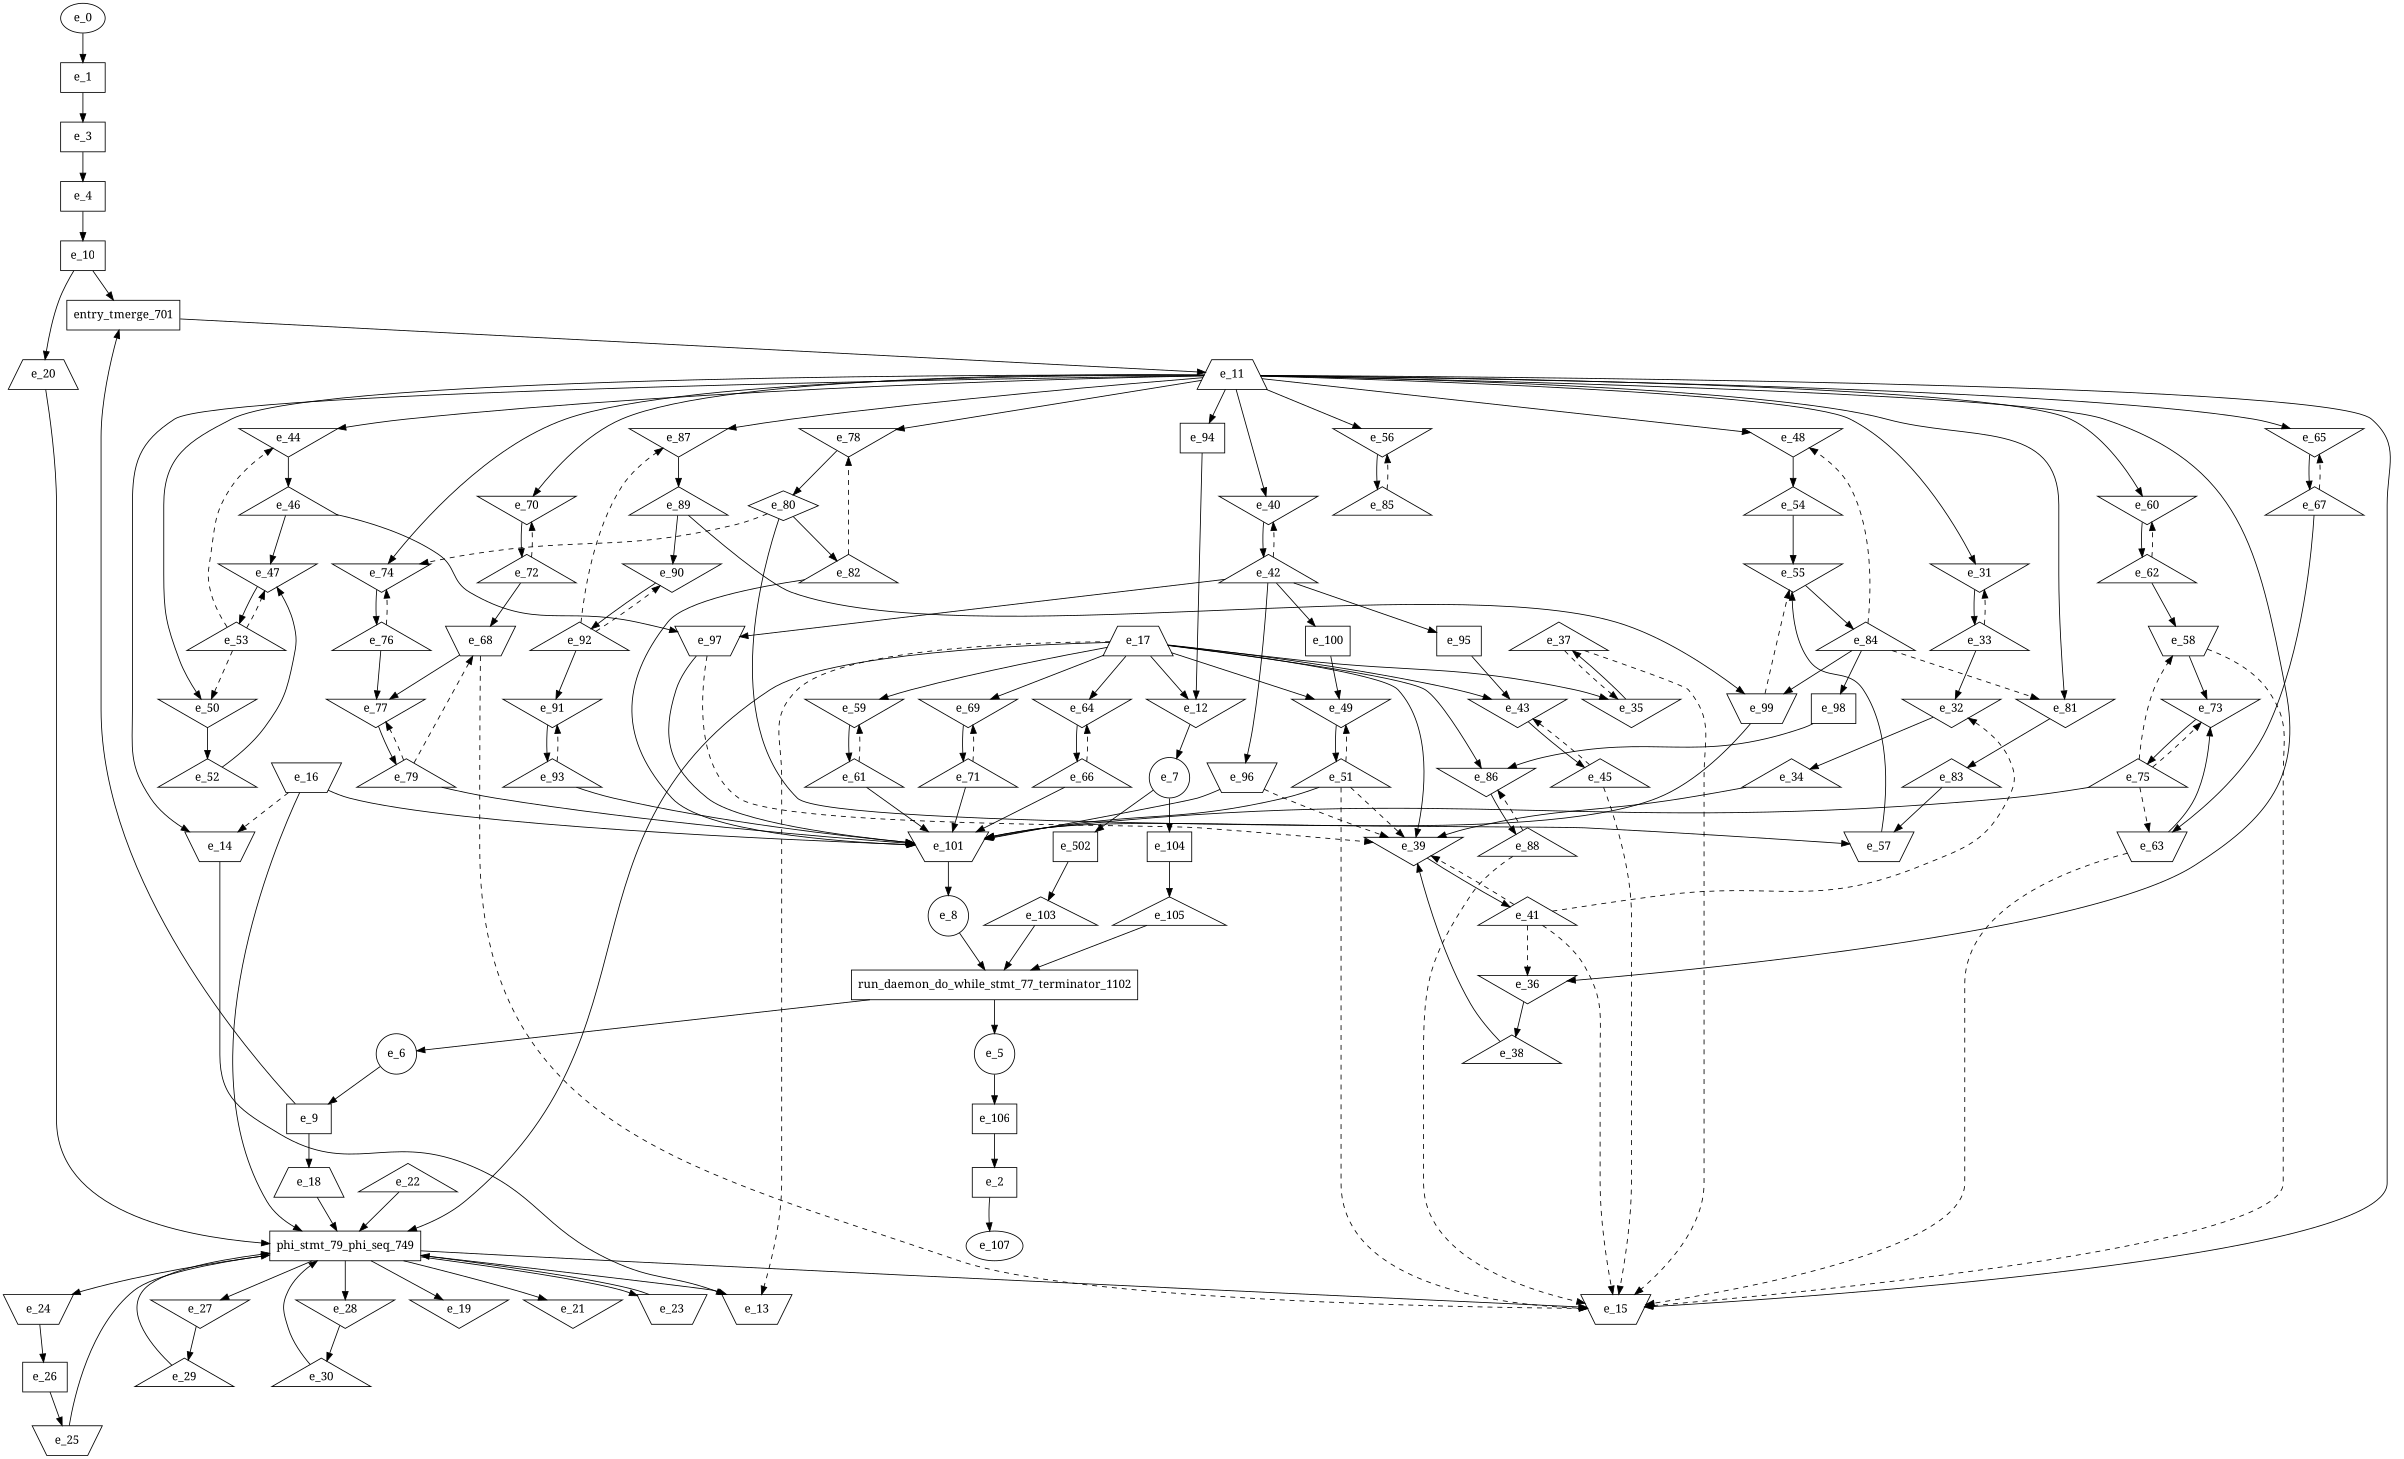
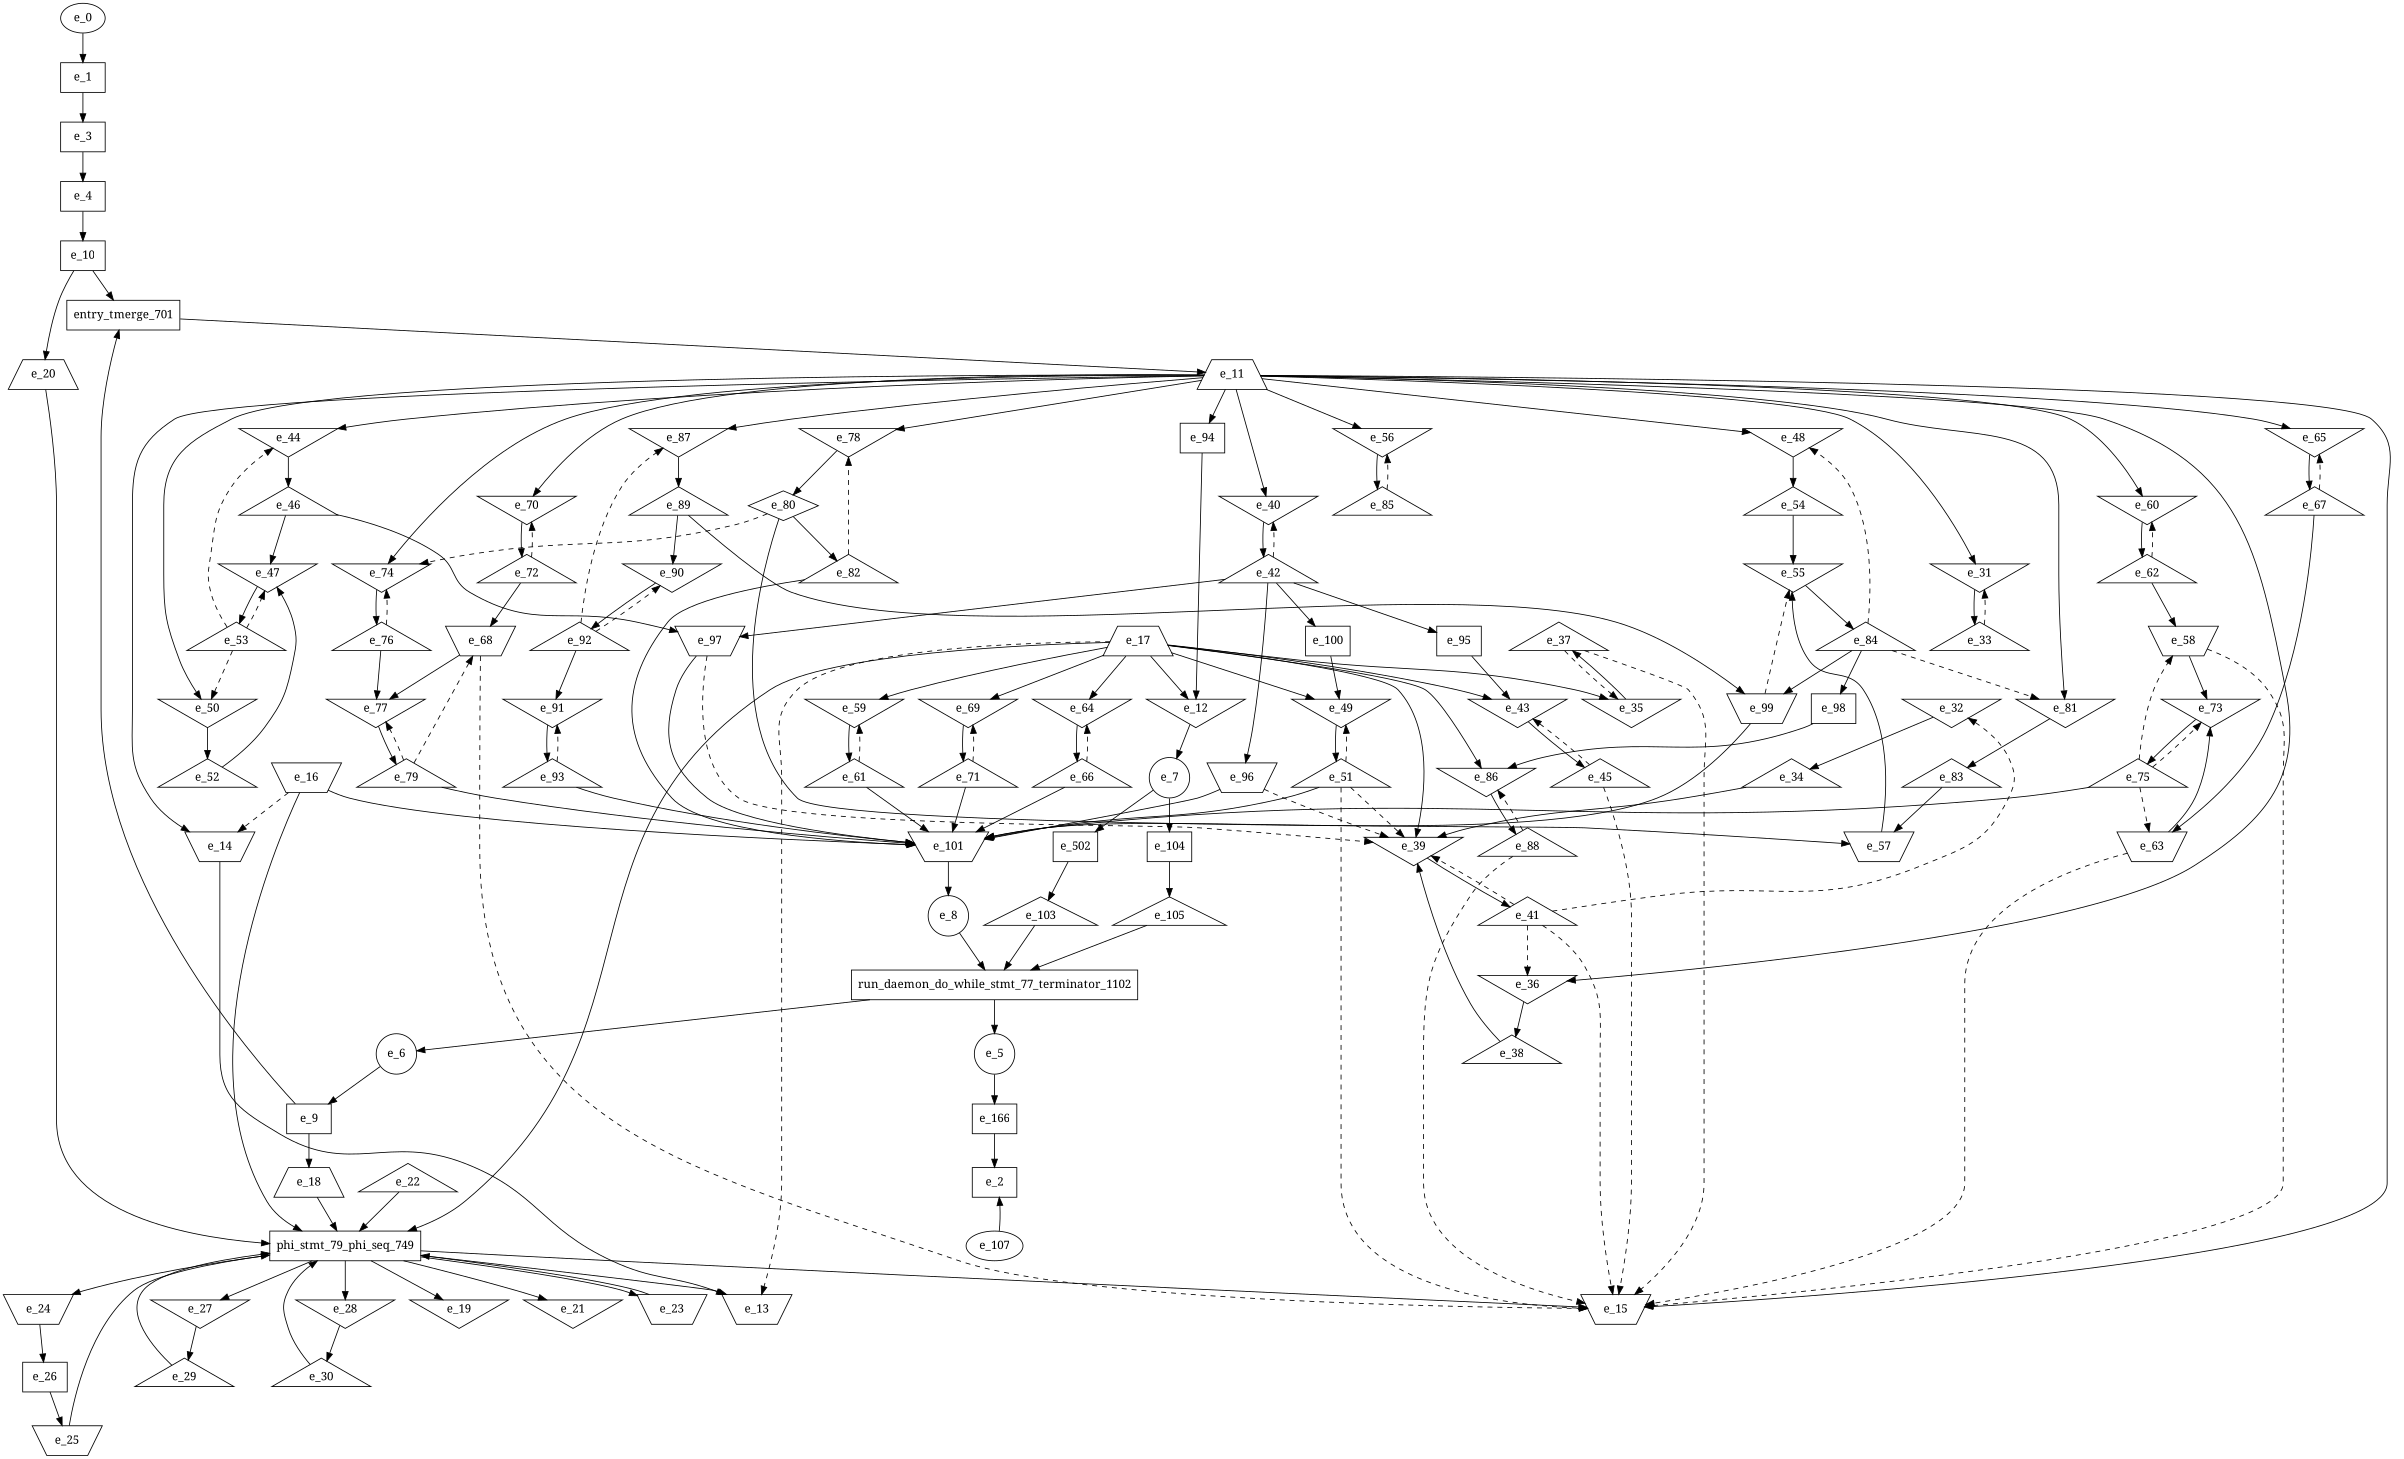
edge "e_33" -> "e_32": removed
node "e_106": label "e_106" -> "e_166"
edge "e_2" -> "e_107": reversed
